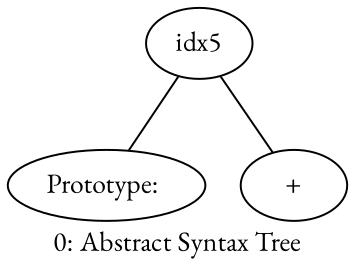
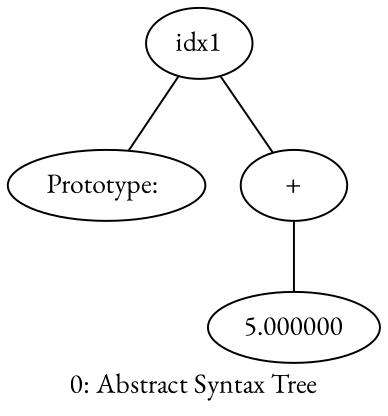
node "idx5": label "idx5" -> "idx1"
node "5.000000": added
